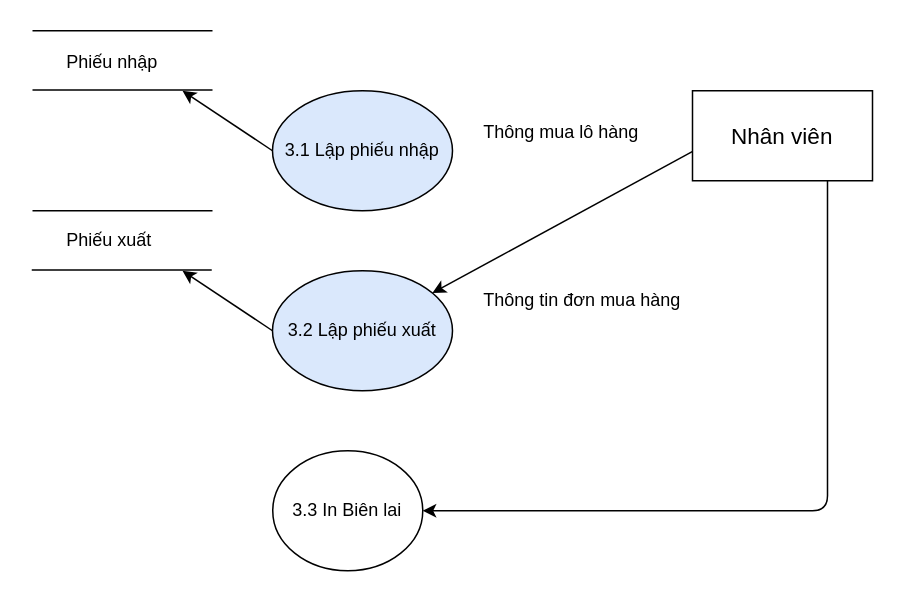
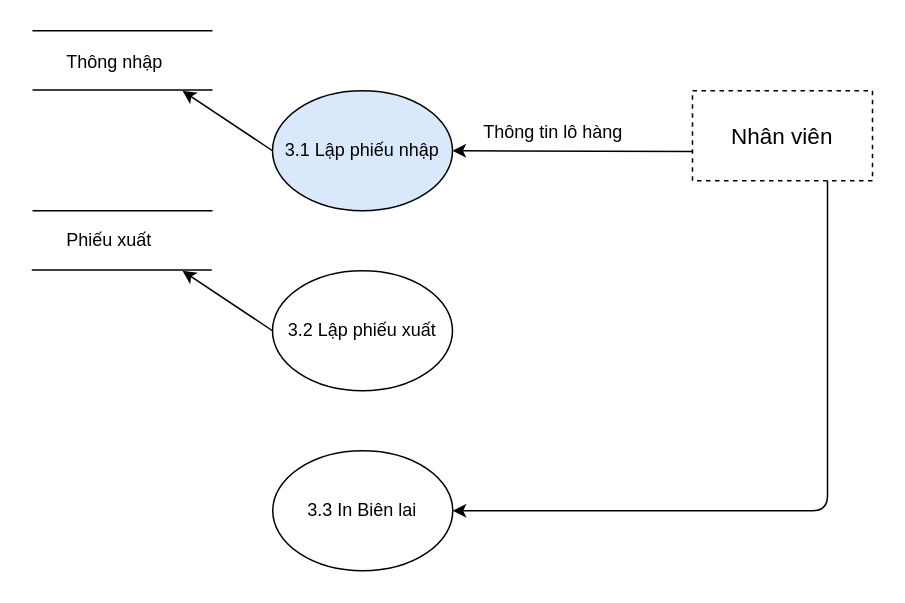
node "Phiếu nhập": label "Phiếu nhập" -> "Thông nhập"
node "Thông mua lô hàng": label "Thông mua lô hàng" -> "Thông tin lô hàng"
node "Nhân viên": style solid -> dashed
edge "Nhân viên" -> "3.2 Lập phiếu xuất": now "Nhân viên" -> "3.1 Lập phiếu nhập"
node "Thông tin đơn mua hàng": removed
node "3.2 Lập phiếu xuất": fillcolor #dae8fc -> #ffffff
node "3.3 In Biên lai": size 150x120 -> 180x120
